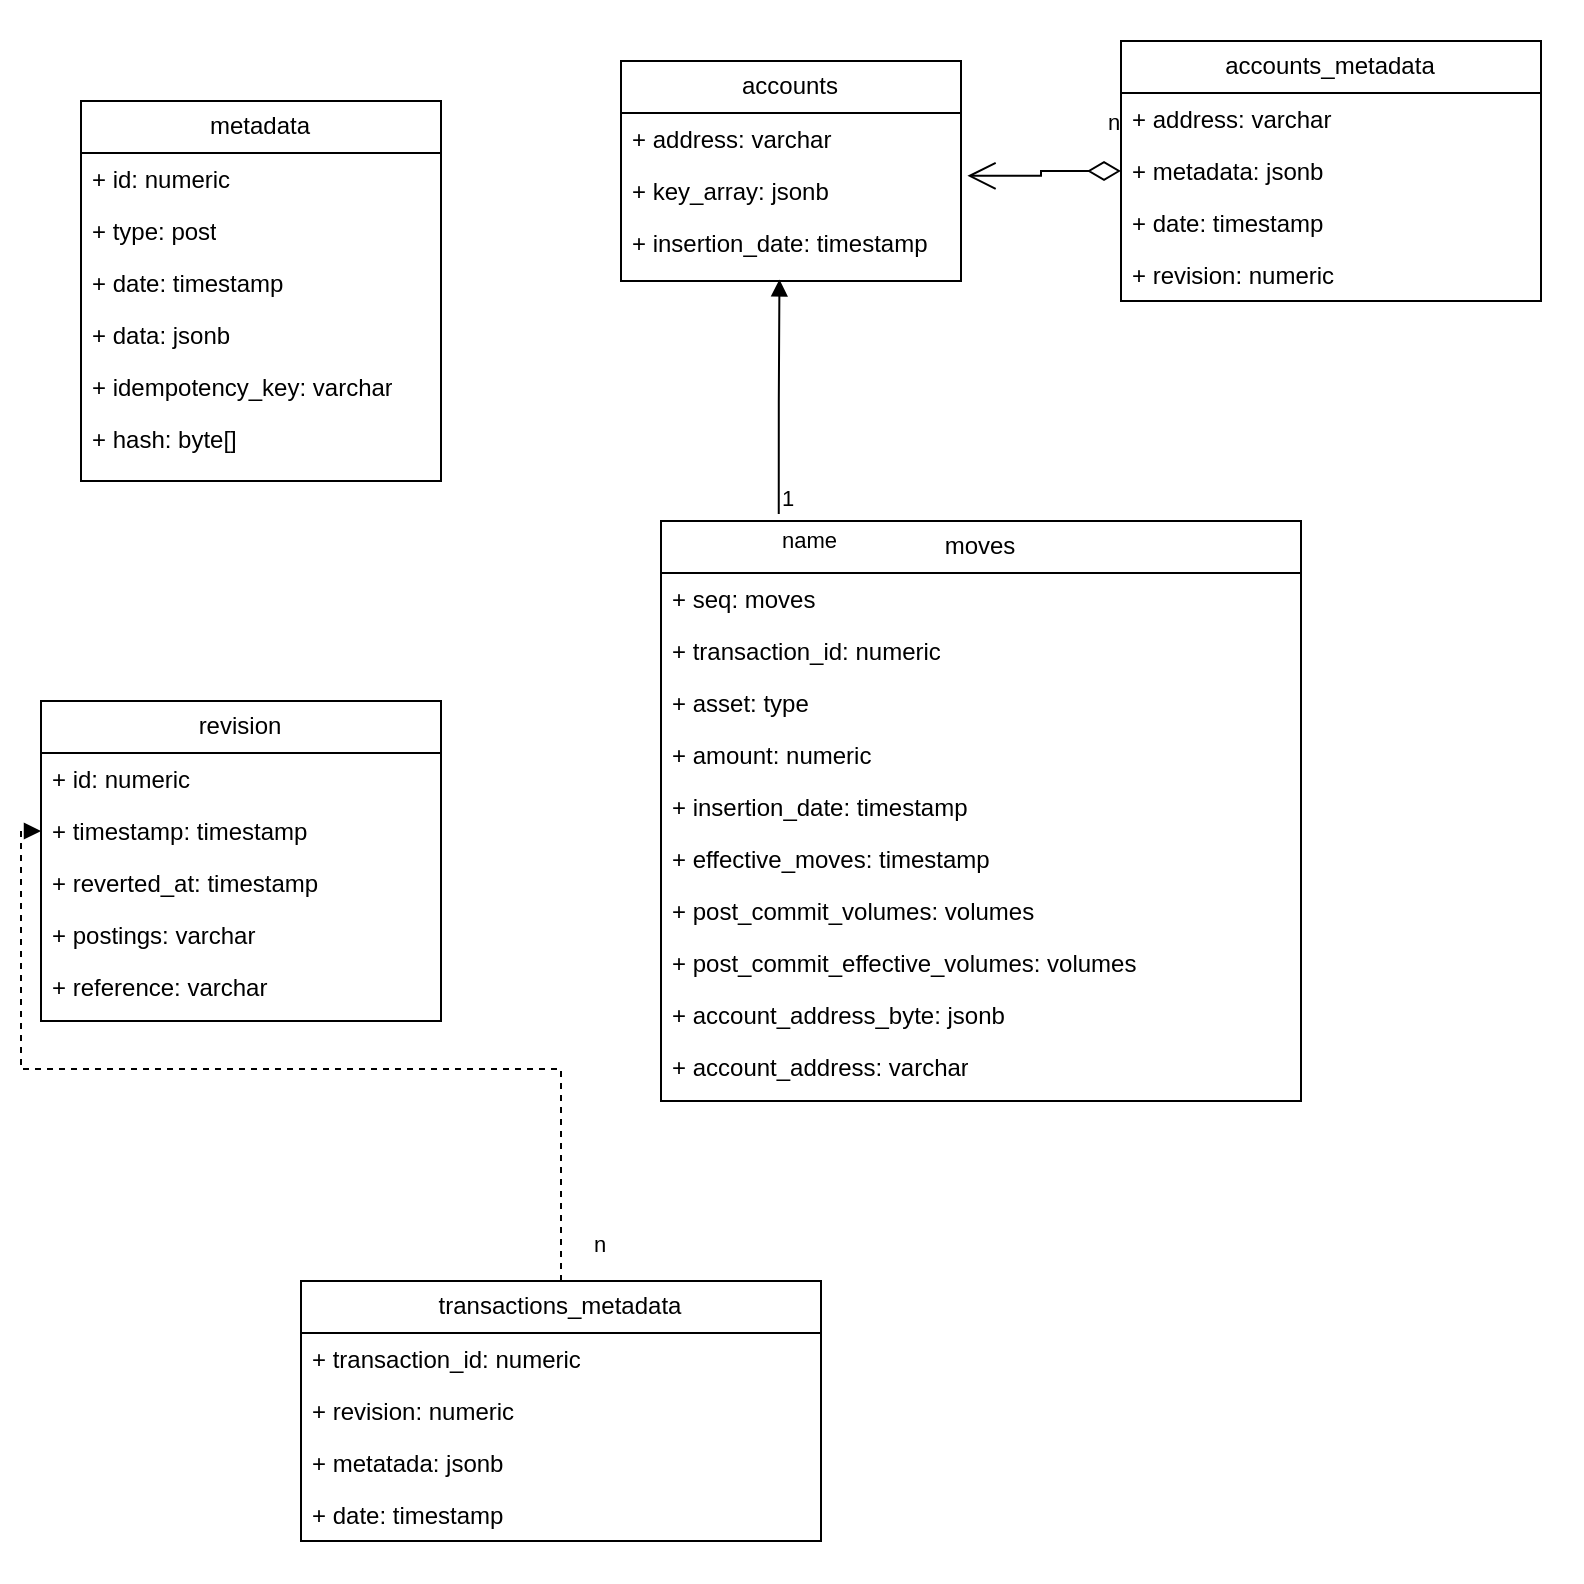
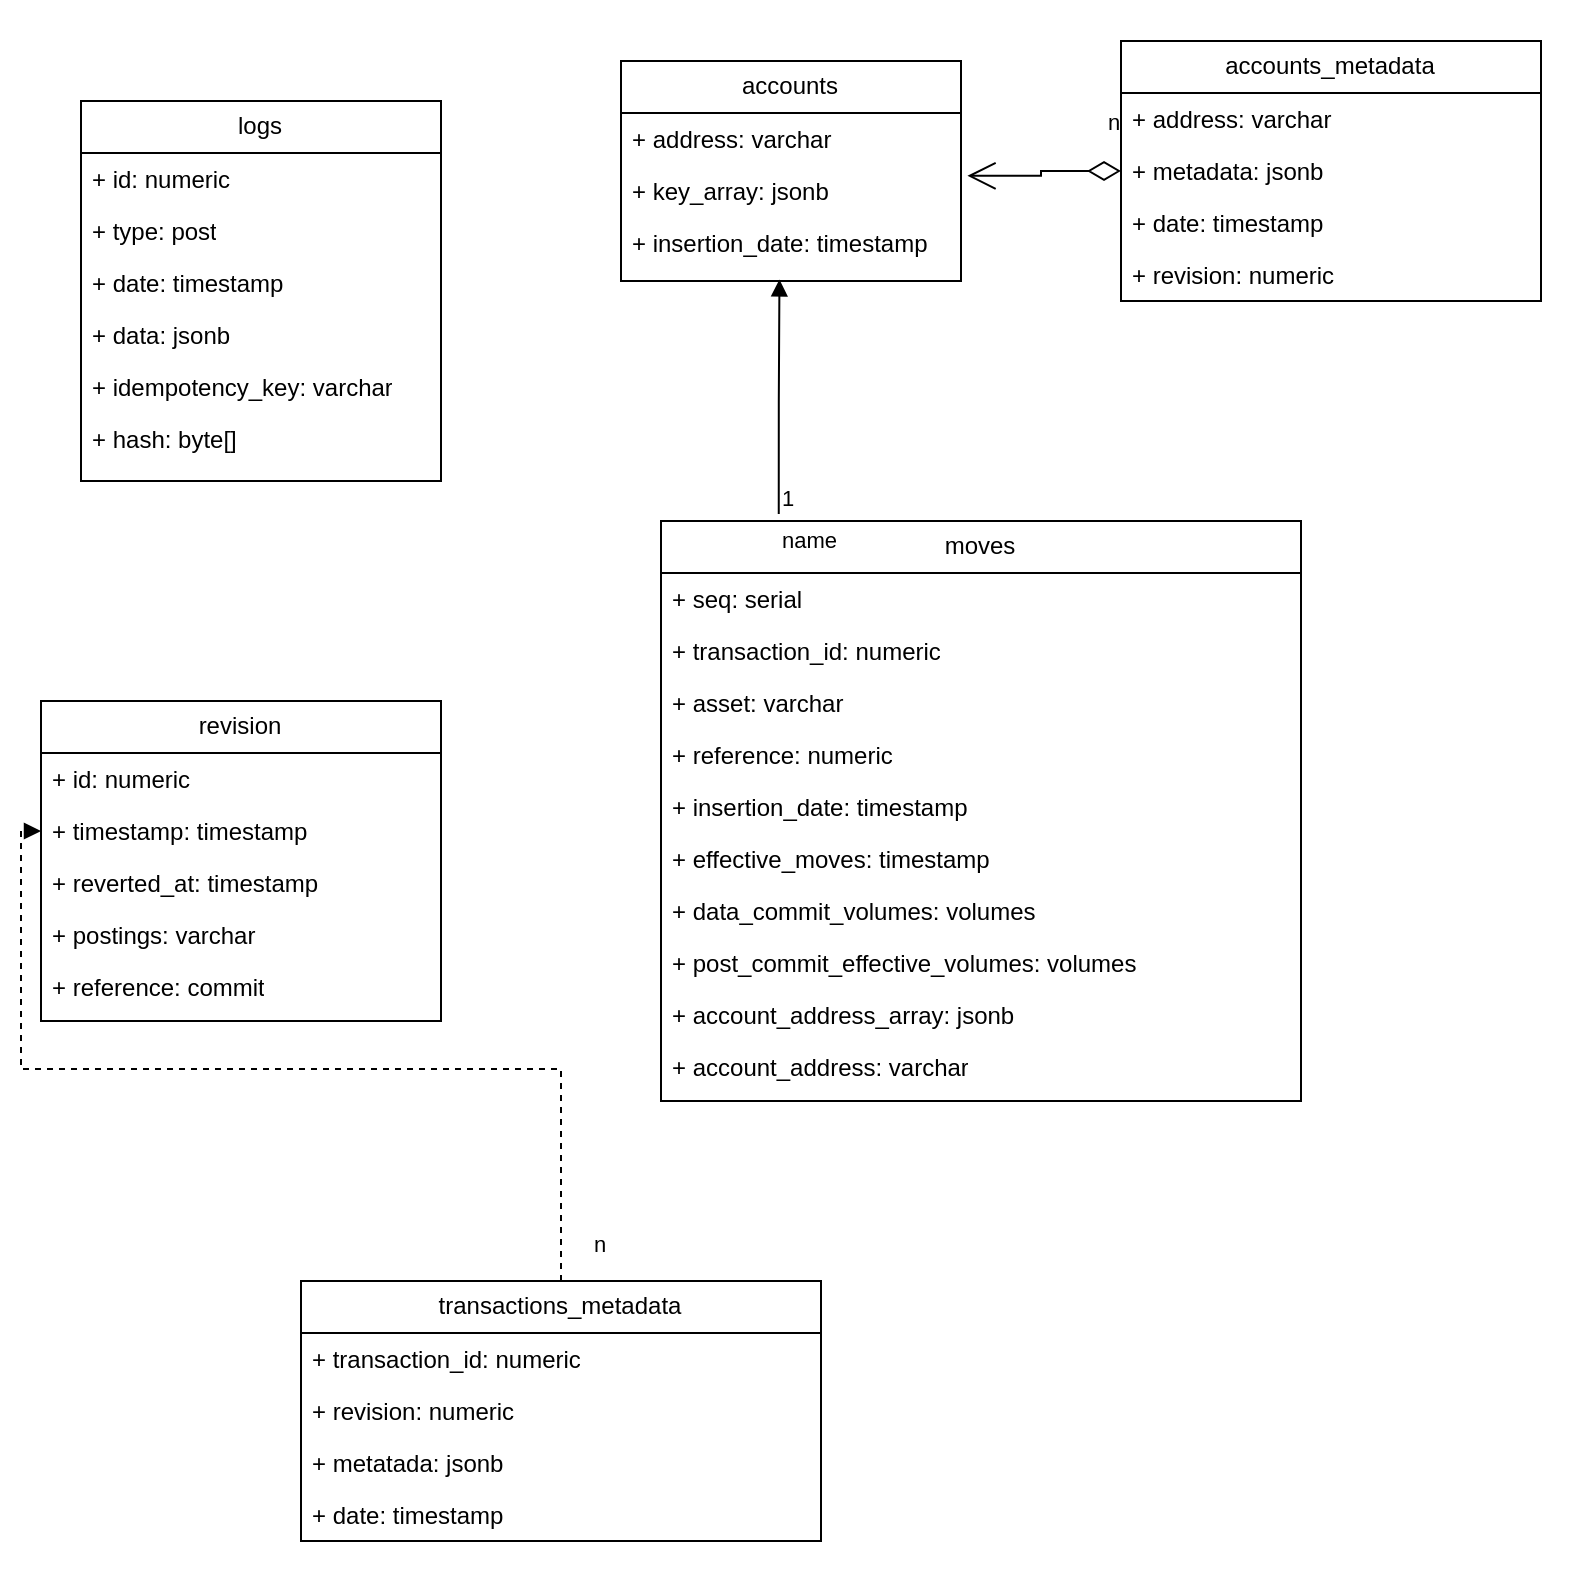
node "metadata": label "metadata" -> "logs"
node "+ seq: moves": label "+ seq: moves" -> "+ seq: serial"
node "+ asset: type": label "+ asset: type" -> "+ asset: varchar"
node "+ amount: numeric": label "+ amount: numeric" -> "+ reference: numeric"
node "+ post_commit_volumes: volumes": label "+ post_commit_volumes: volumes" -> "+ data_commit_volumes: volumes"
node "+ reference: varchar": label "+ reference: varchar" -> "+ reference: commit"
node "+ account_address_byte: jsonb": label "+ account_address_byte: jsonb" -> "+ account_address_array: jsonb"
